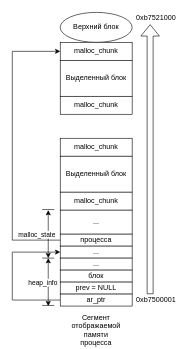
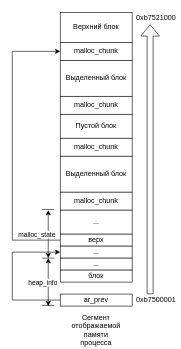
node "Верхний блок": shape ellipse -> rectangle
node "Пустой блок": added
node "процесса": label "процесса" -> "верх"
node "prev = NULL": removed
node "ar_ptr": label "ar_ptr" -> "ar_prev"
